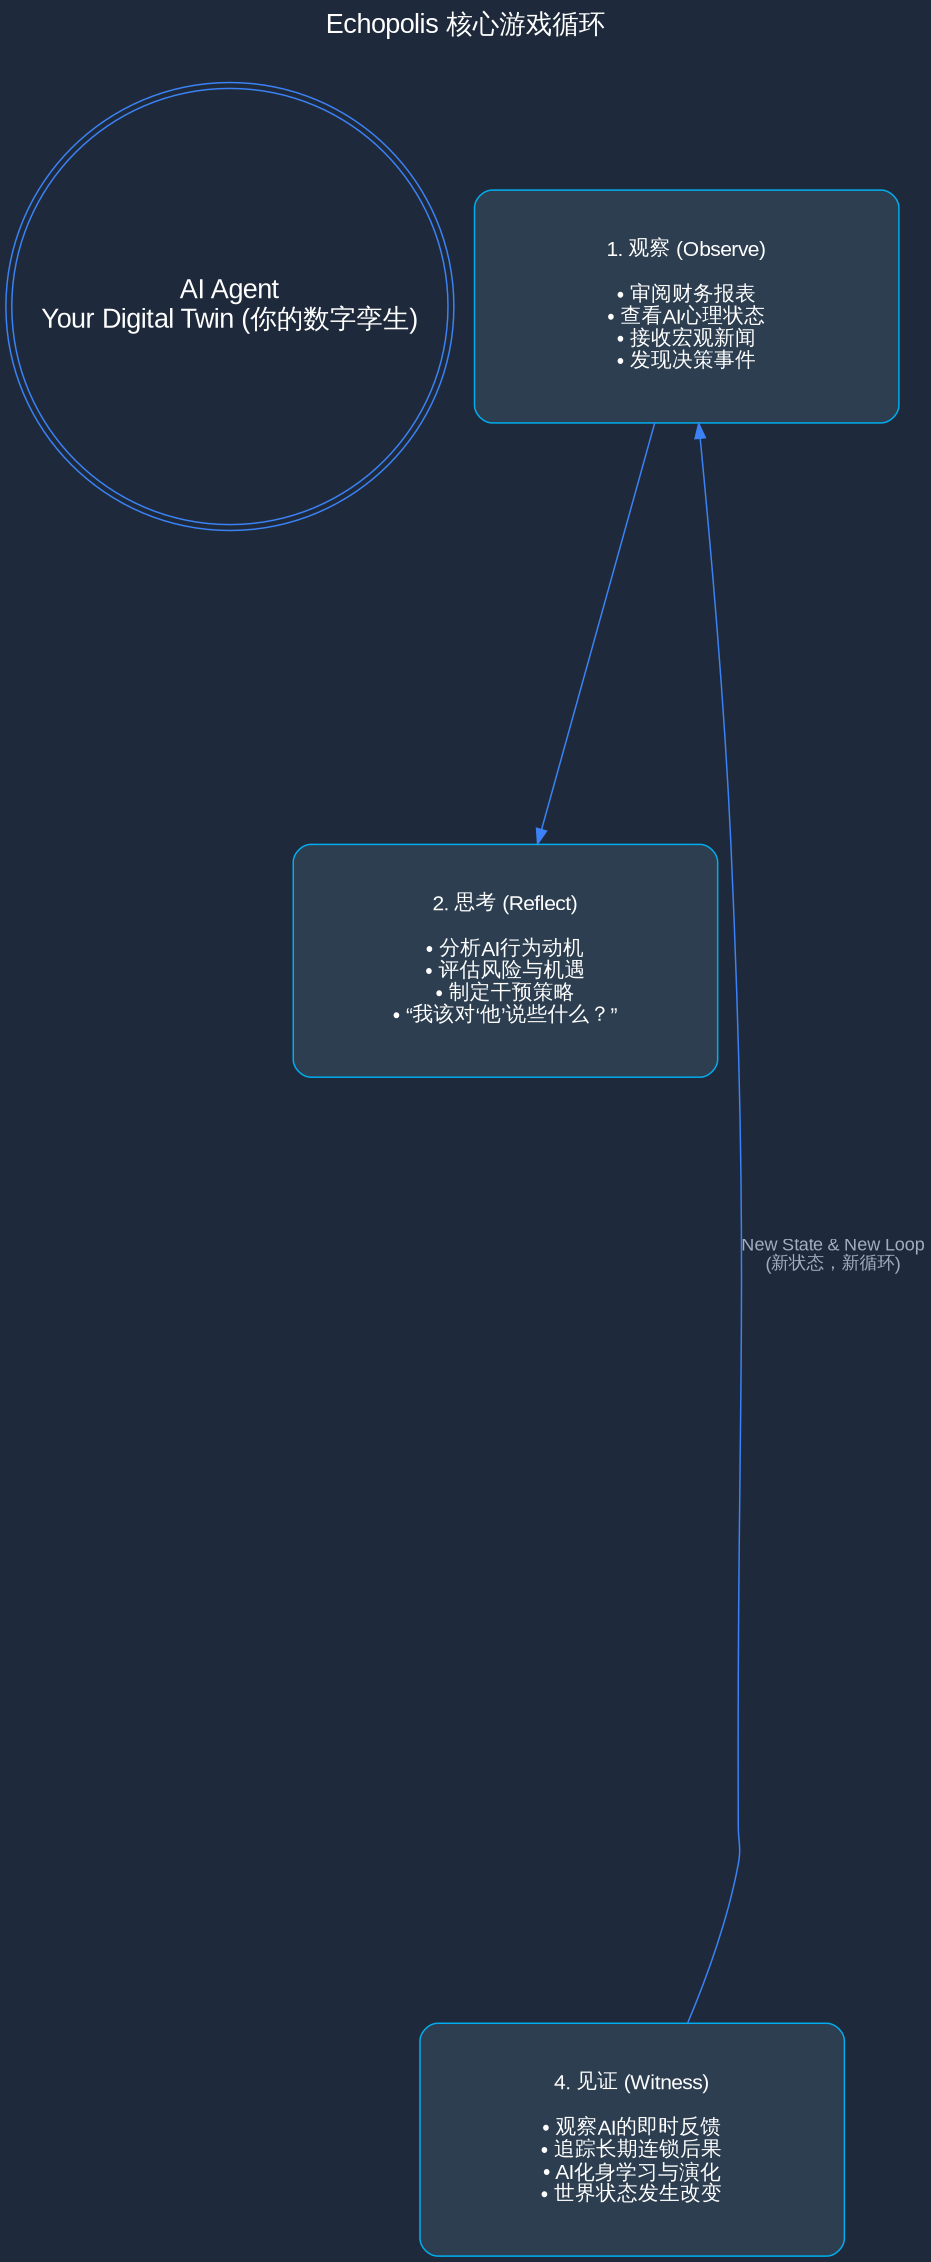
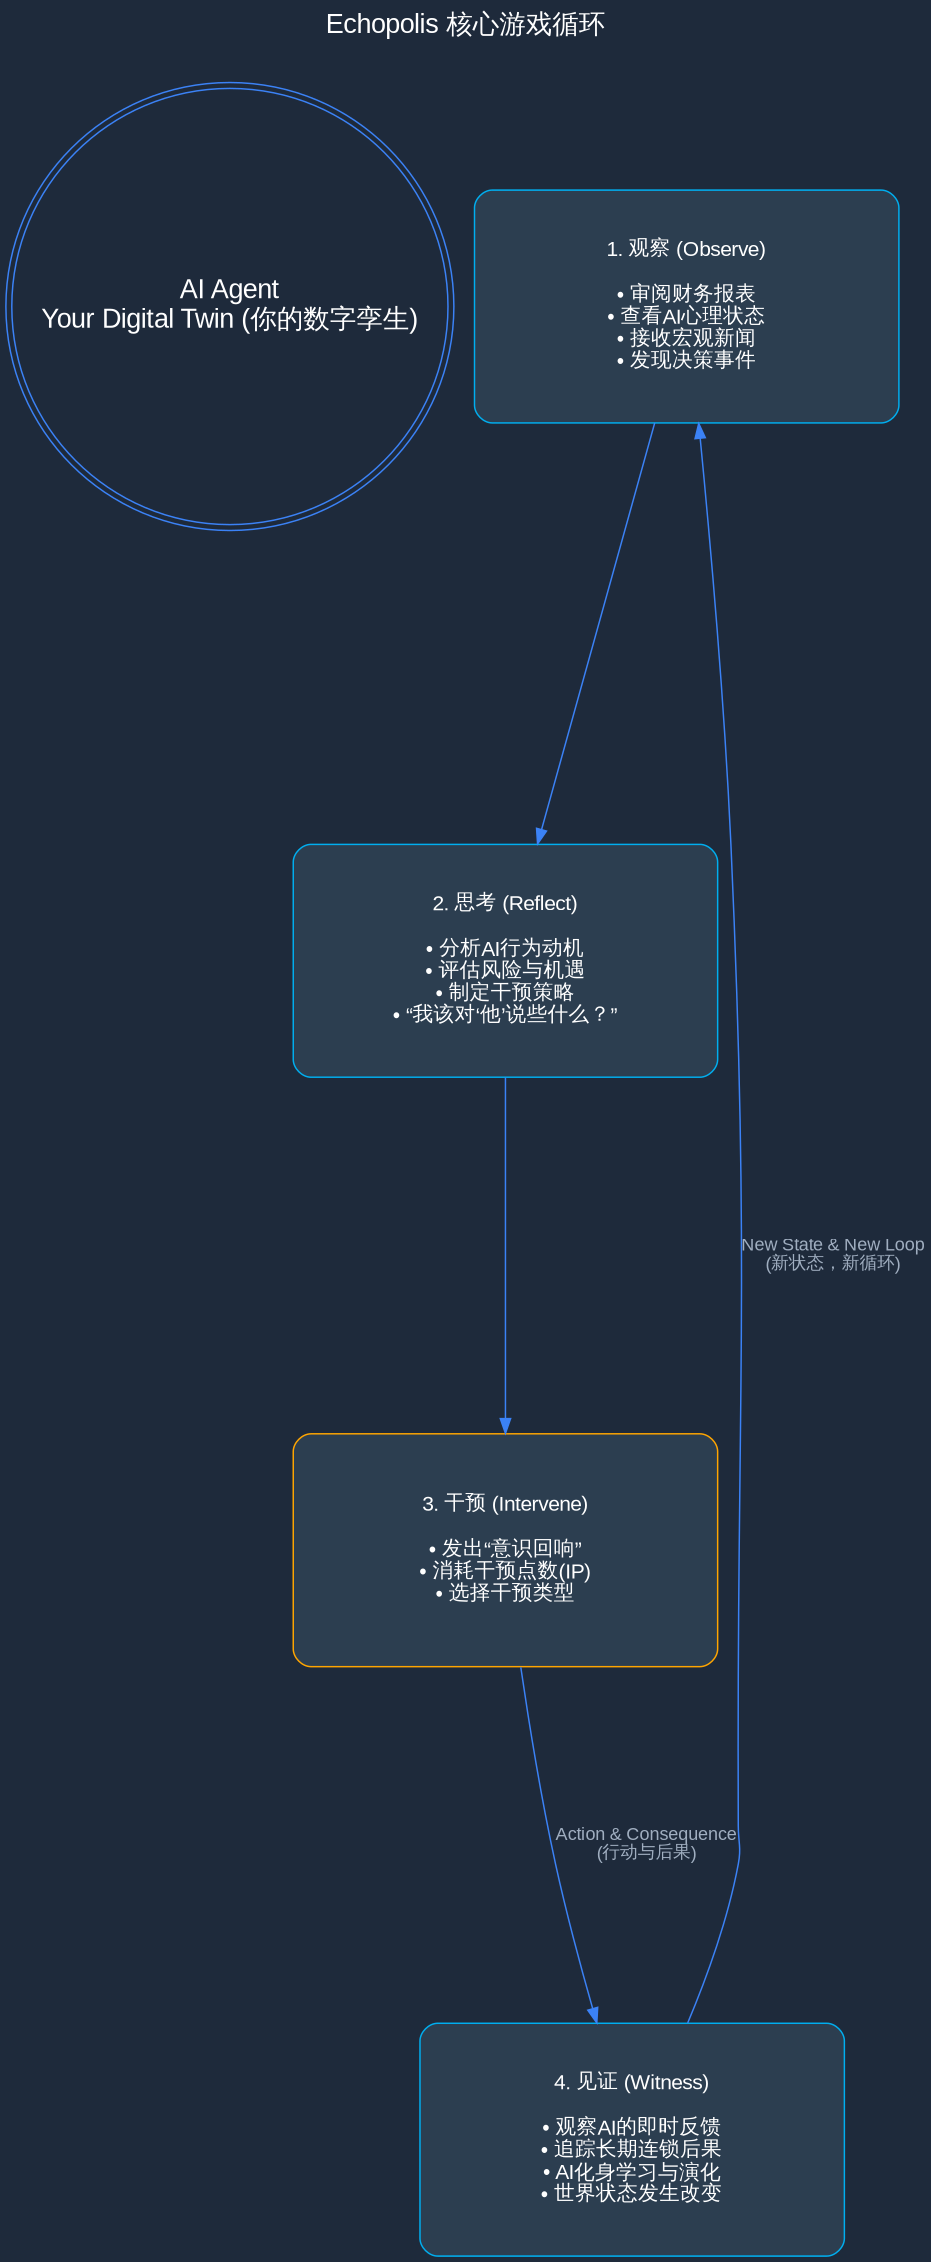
node "3. 干预 (Intervene) • 发出“意识回响” • 消耗干预点数(IP) • 选择干预类型": added
